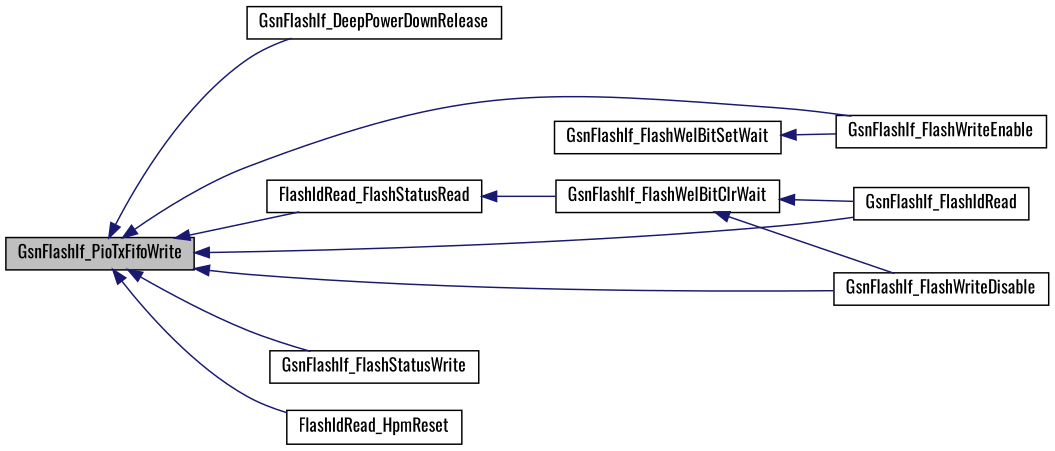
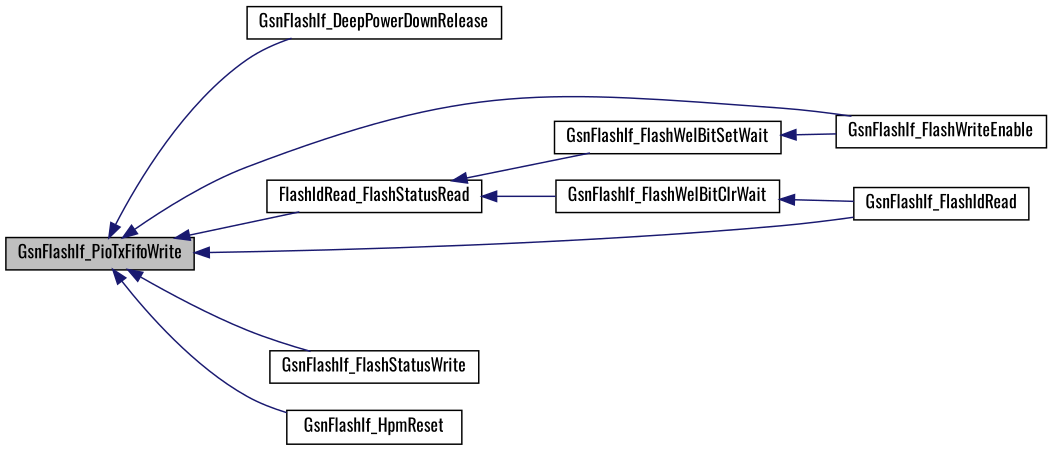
edge "GsnFlashIf_FlashWelBitSetWait" -> "FlashIdRead_FlashStatusRead": added
node "GsnFlashIf_FlashWriteDisable": removed
node "FlashIdRead_HpmReset": label "FlashIdRead_HpmReset" -> "GsnFlashIf_HpmReset"
